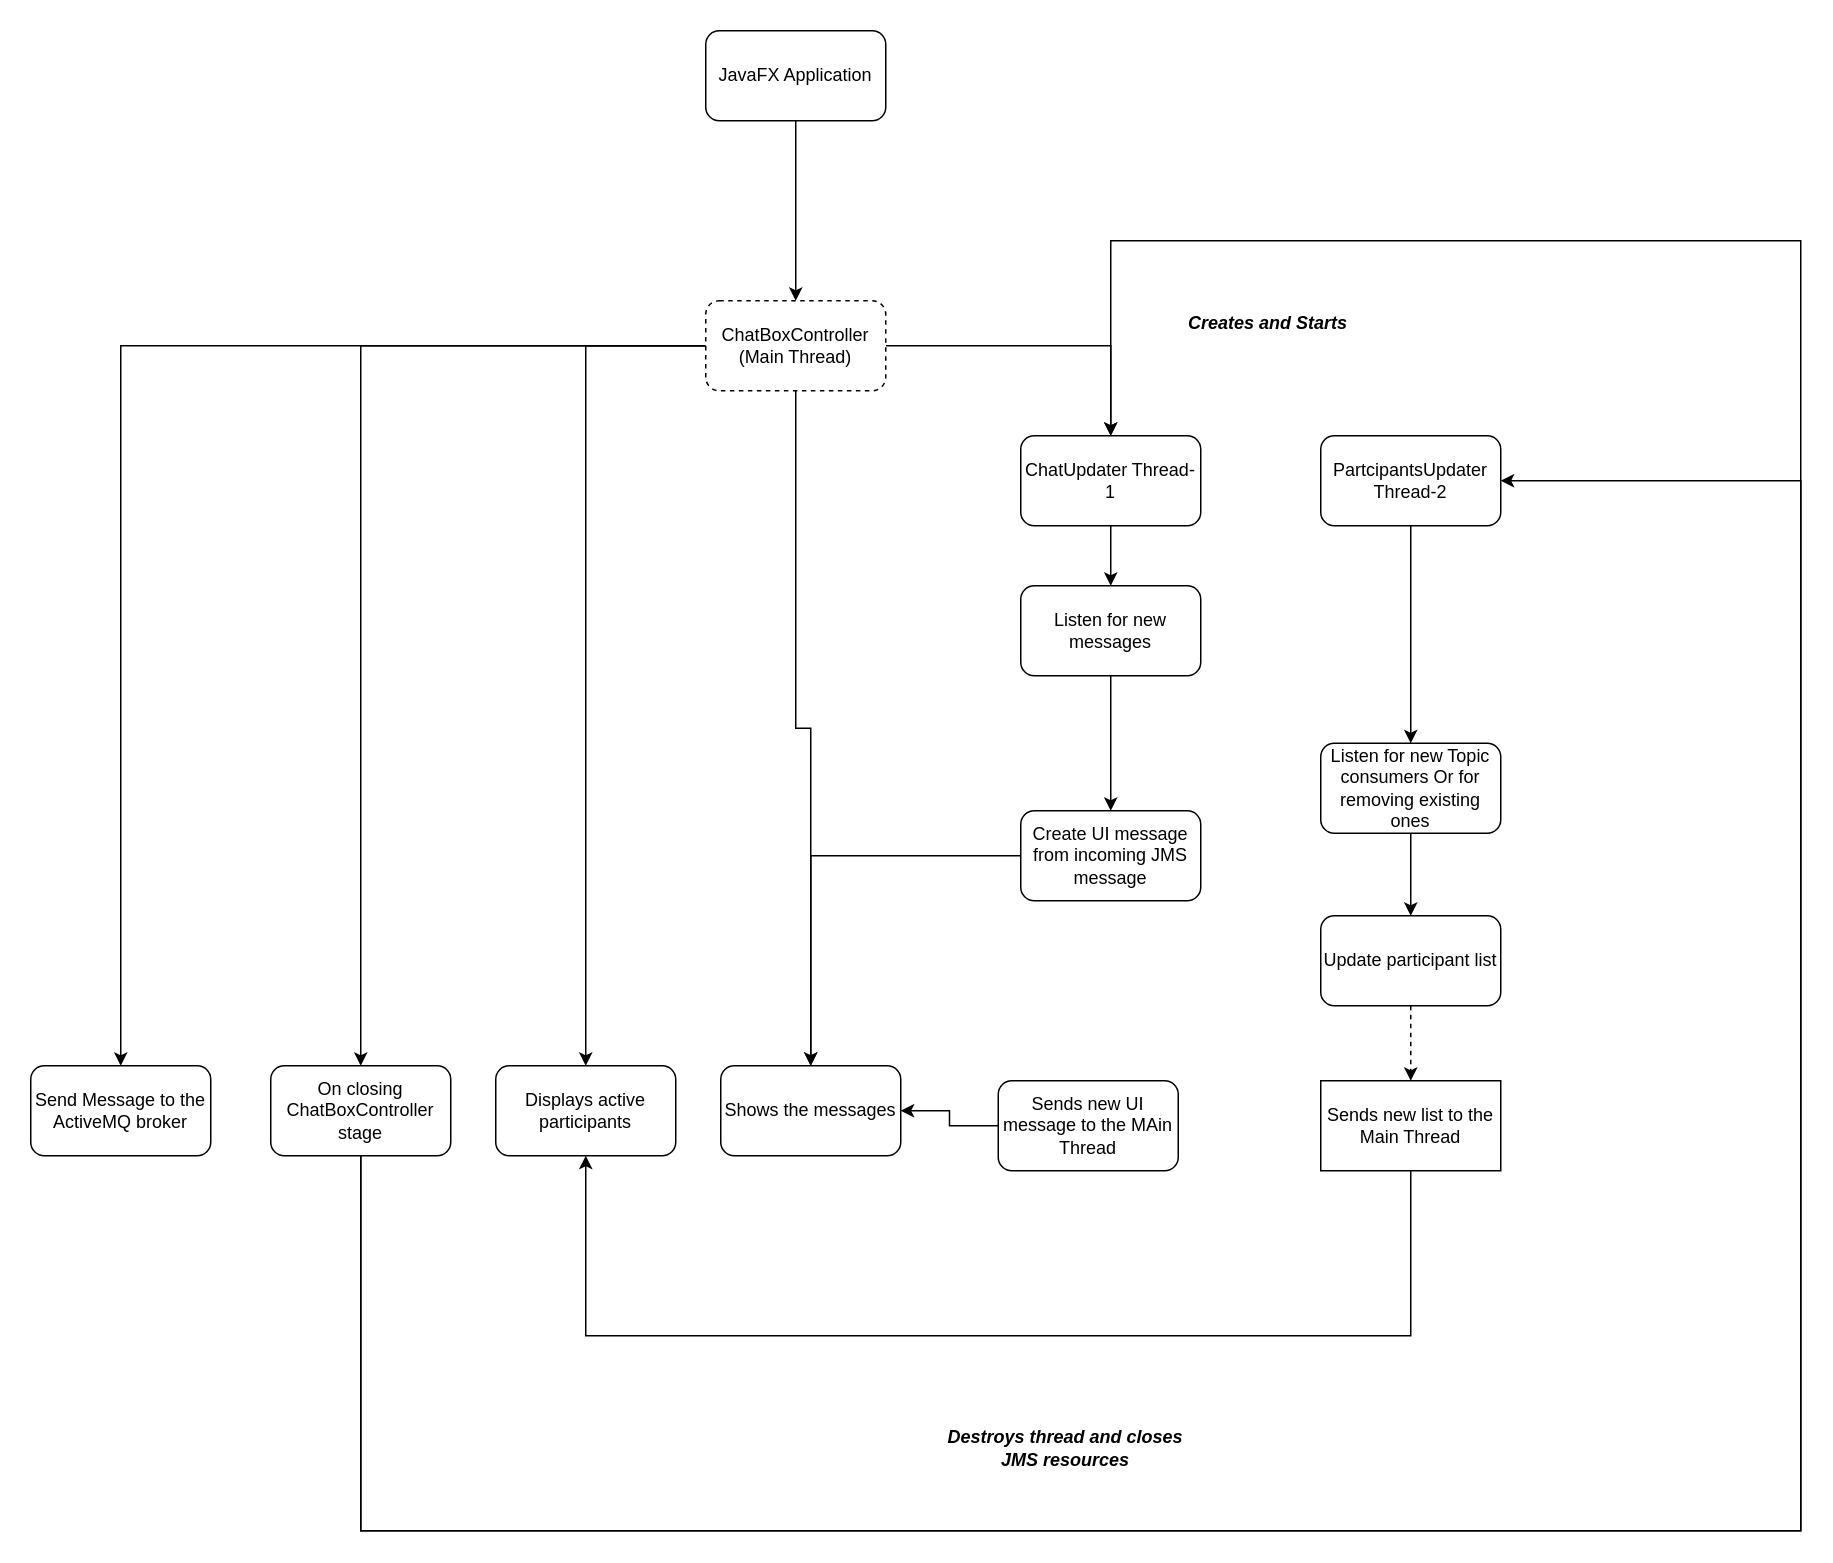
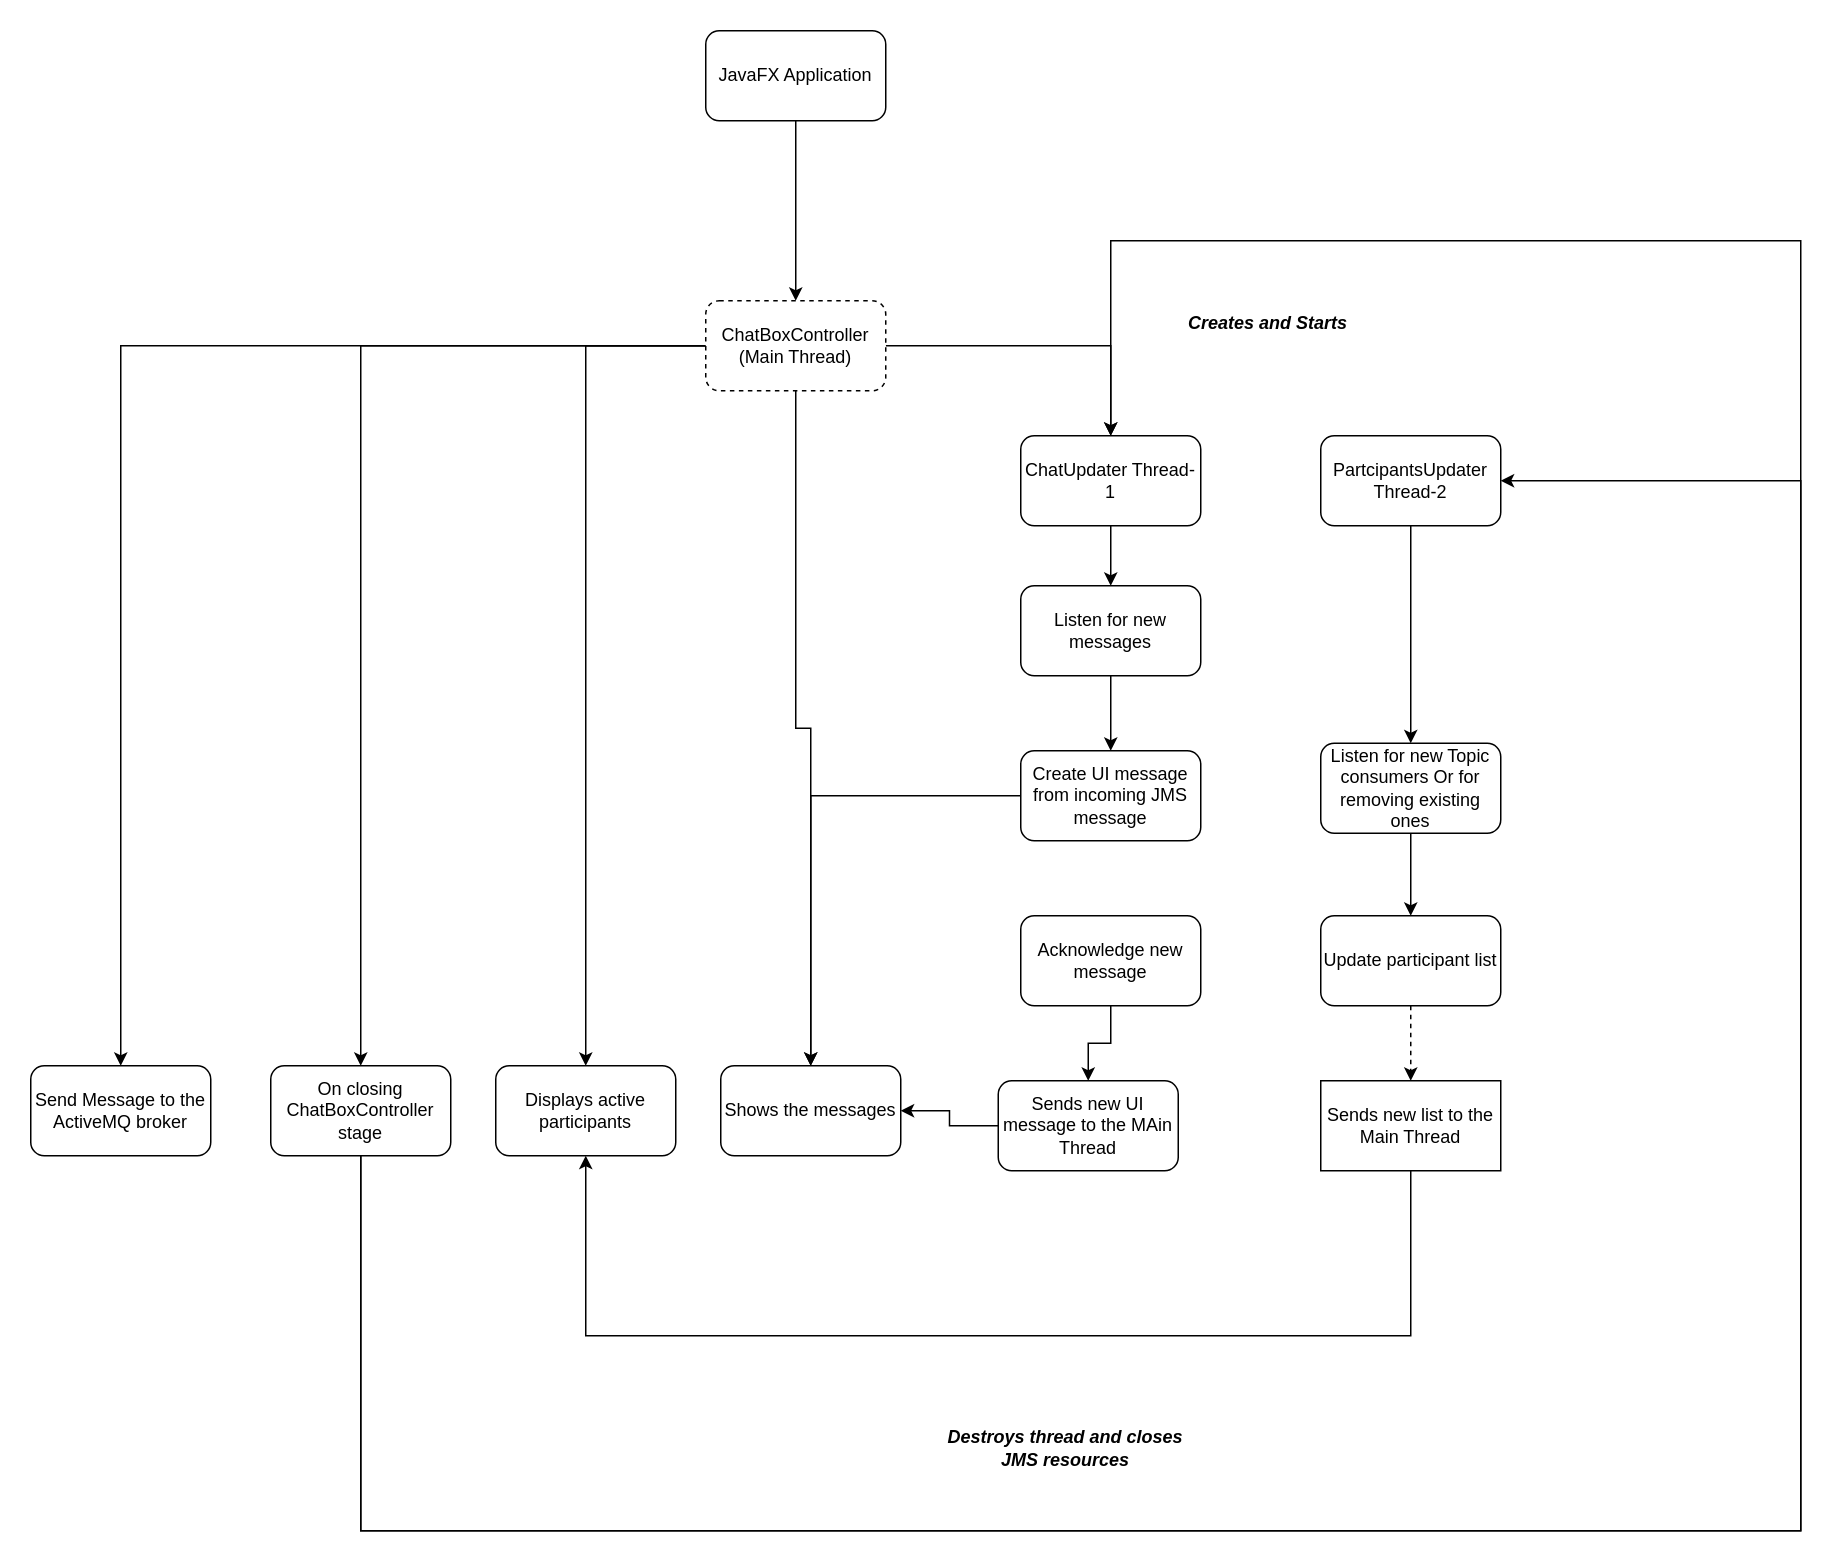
node "Create UI message from incoming JMS message": moved (1111, 856) -> (1111, 796)
node "Acknowledge new message": added
edge "Acknowledge new message" -> "Sends new UI message to the MAin Thread": added
